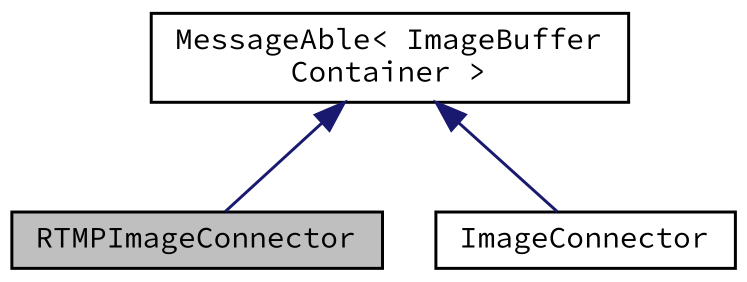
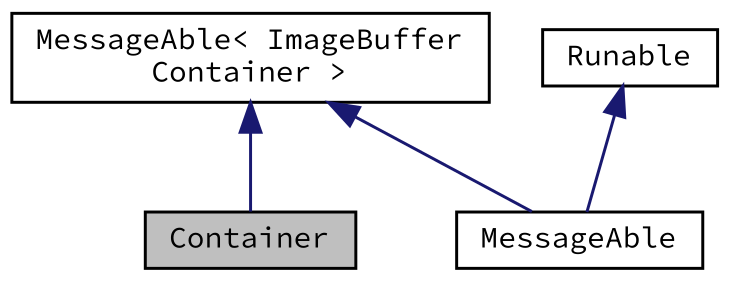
node "Runable": added
node "RTMPImageConnector": label "RTMPImageConnector" -> "Container"
node "ImageConnector": label "ImageConnector" -> "MessageAble"
